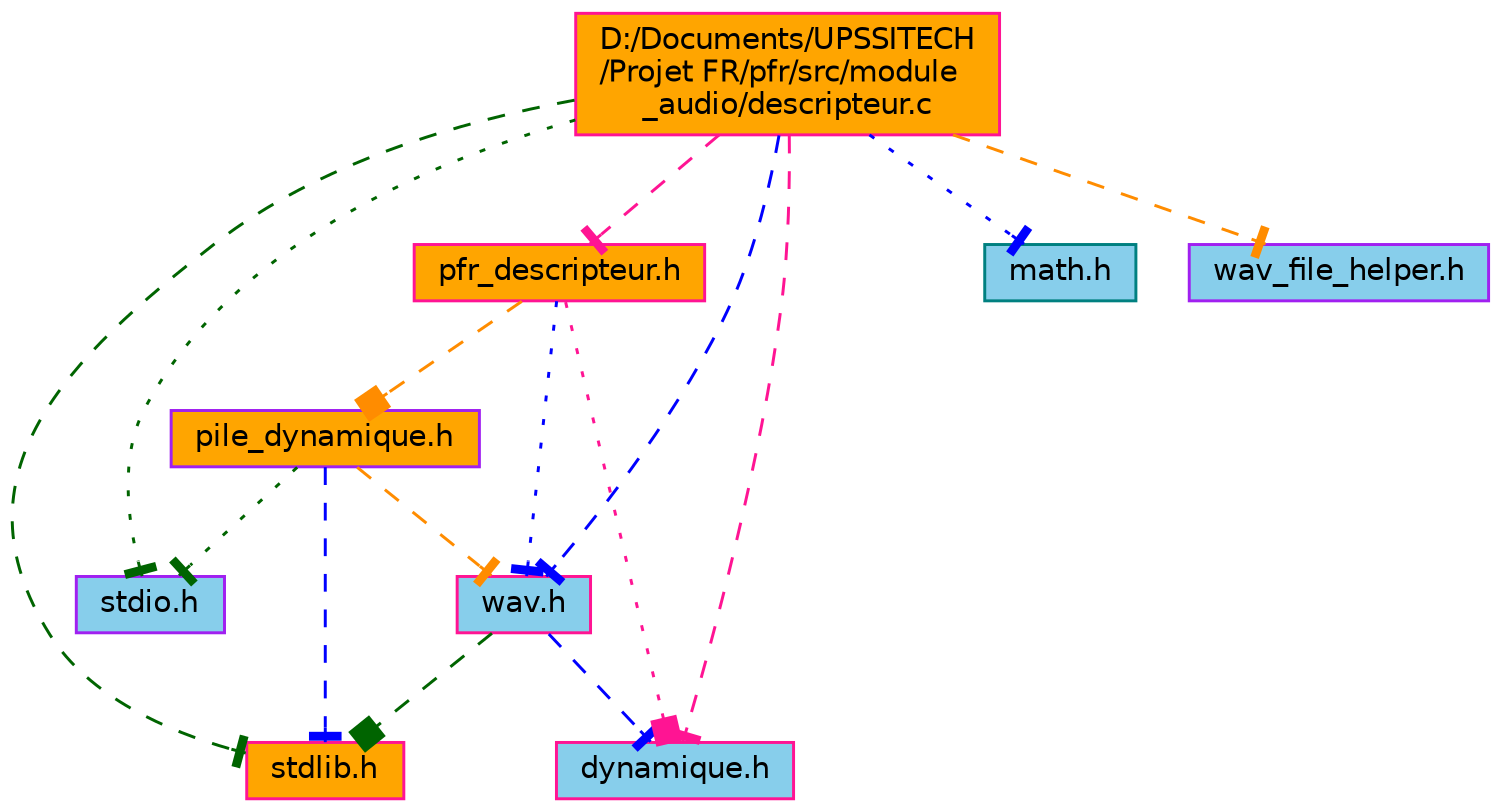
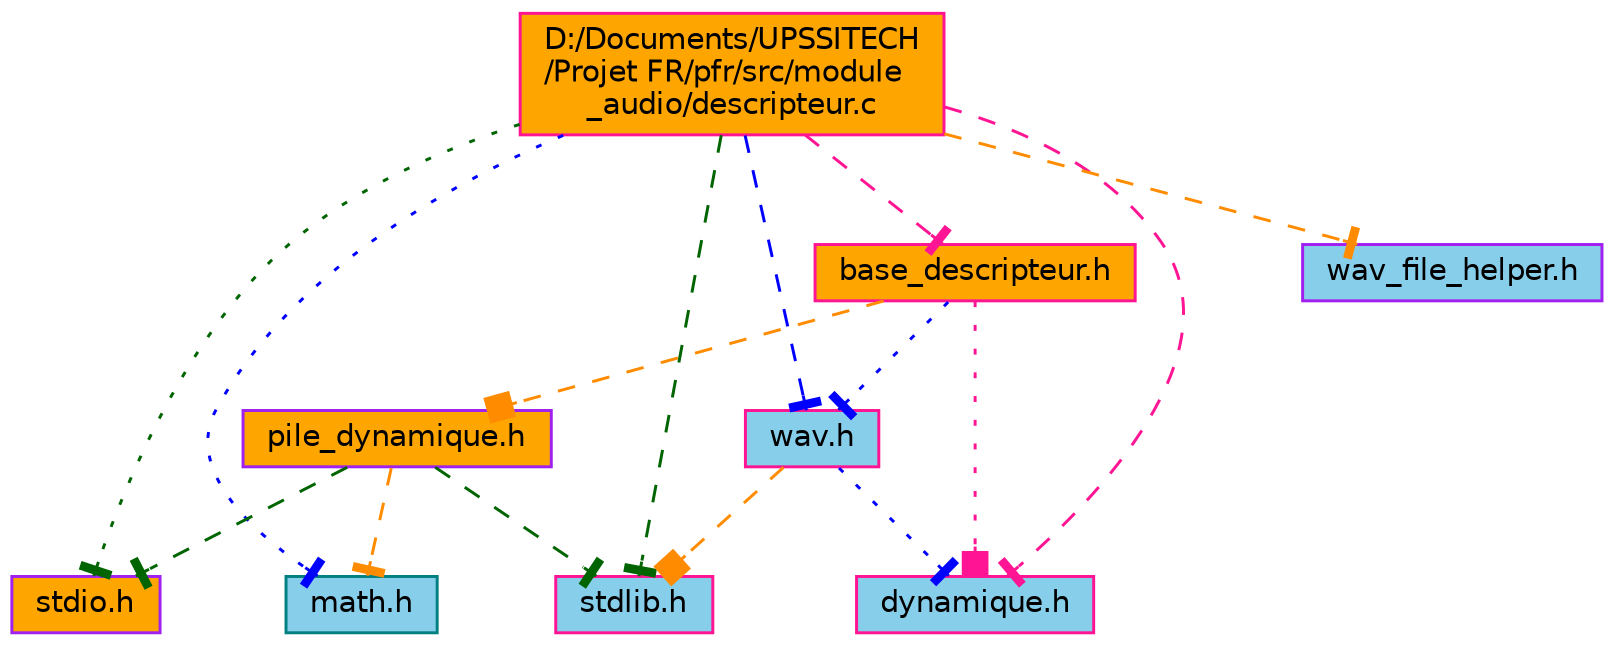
node "pfr_descripteur.h": label "pfr_descripteur.h" -> "base_descripteur.h"
edge "pile_dynamique.h" -> "stdio.h": style dotted -> dashed
edge "pile_dynamique.h" -> "wav.h": now "pile_dynamique.h" -> "math.h"
edge "pile_dynamique.h" -> "stdlib.h": color blue -> darkgreen
node "stdio.h": fillcolor skyblue -> orange
edge "wav.h" -> "stdlib.h": color darkgreen -> darkorange
edge "wav.h" -> "dynamique.h": style dashed -> dotted
node "stdlib.h": fillcolor orange -> skyblue
